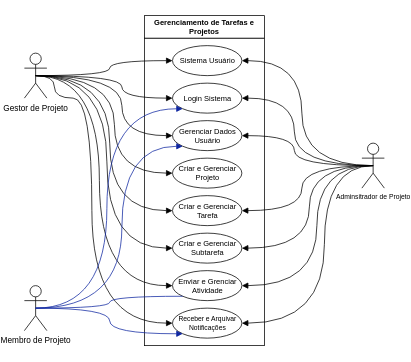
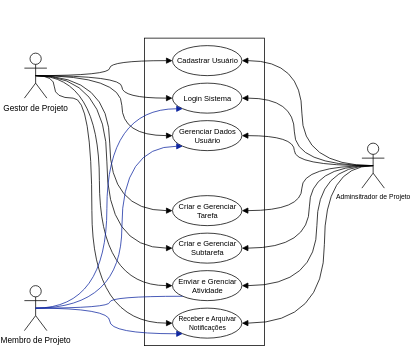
node "Gerenciamento de Tarefas e Projetos": removed
node "Sistema Usuário": label "Sistema Usuário" -> "Cadastrar Usuário"
edge "Gestor de Projeto" -> "Criar e Gerenciar Projeto": removed
node "Criar e Gerenciar Projeto": removed
